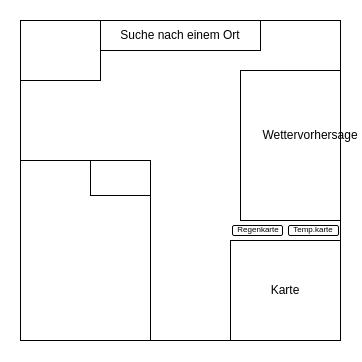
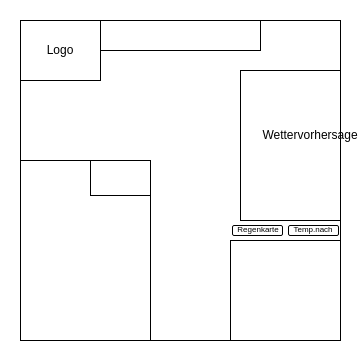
node "Suche nach einem Ort": removed
node "Logo": added
node "Temp.karte": label "Temp.karte" -> "Temp.nach"
node "Karte": removed
